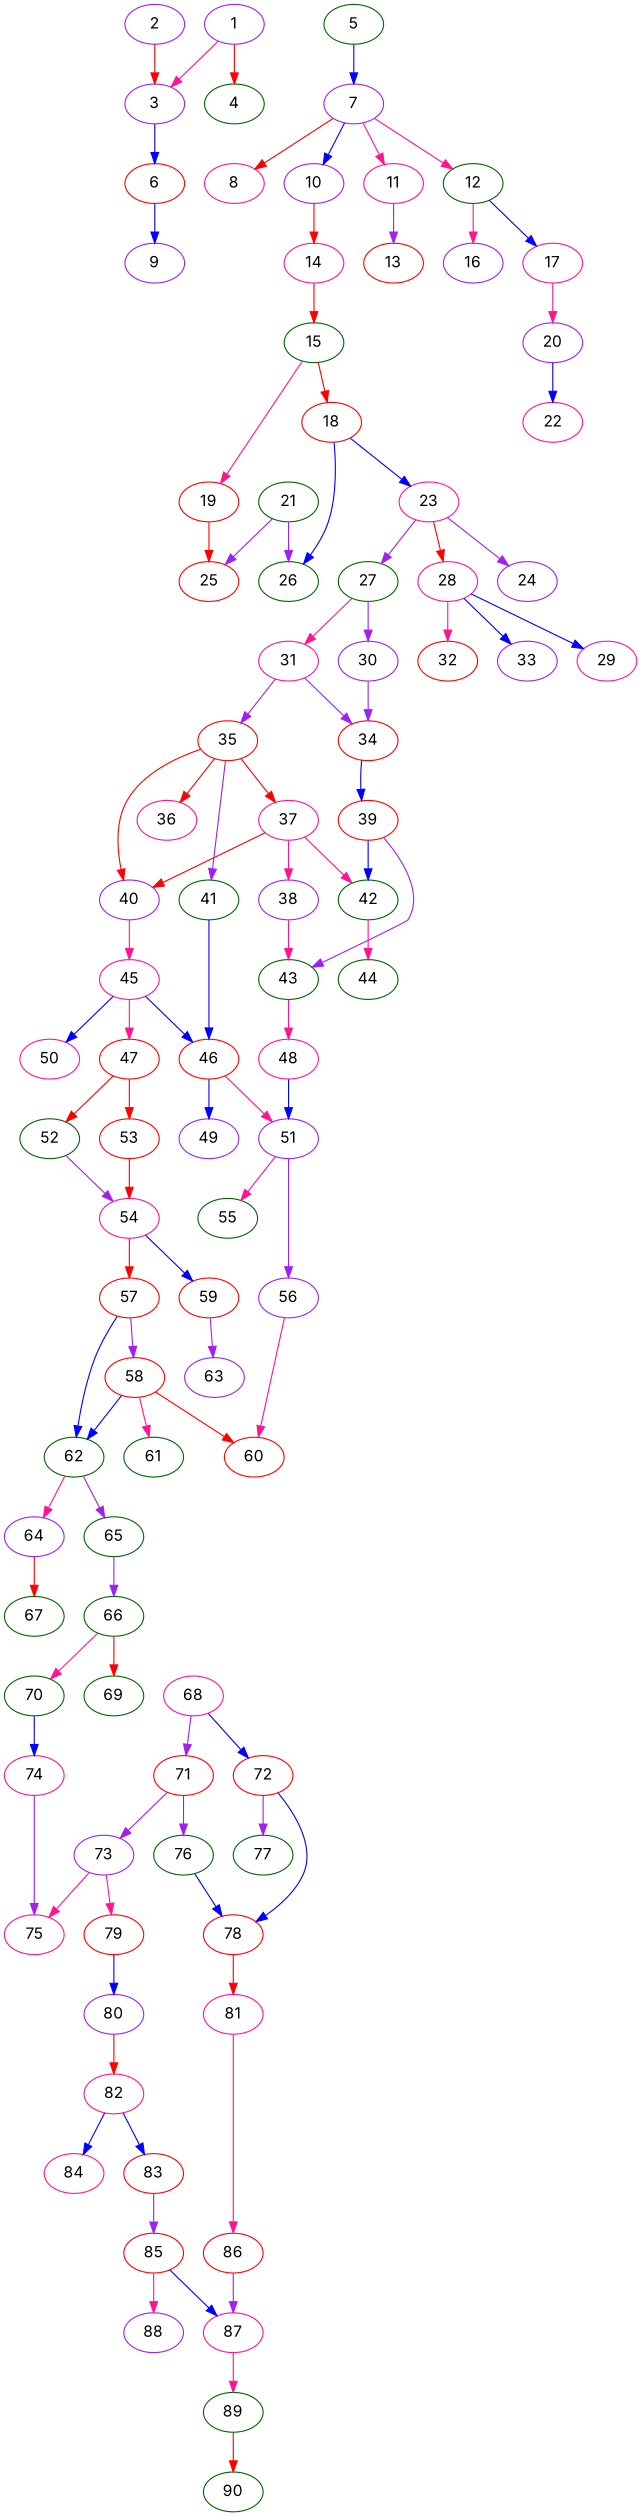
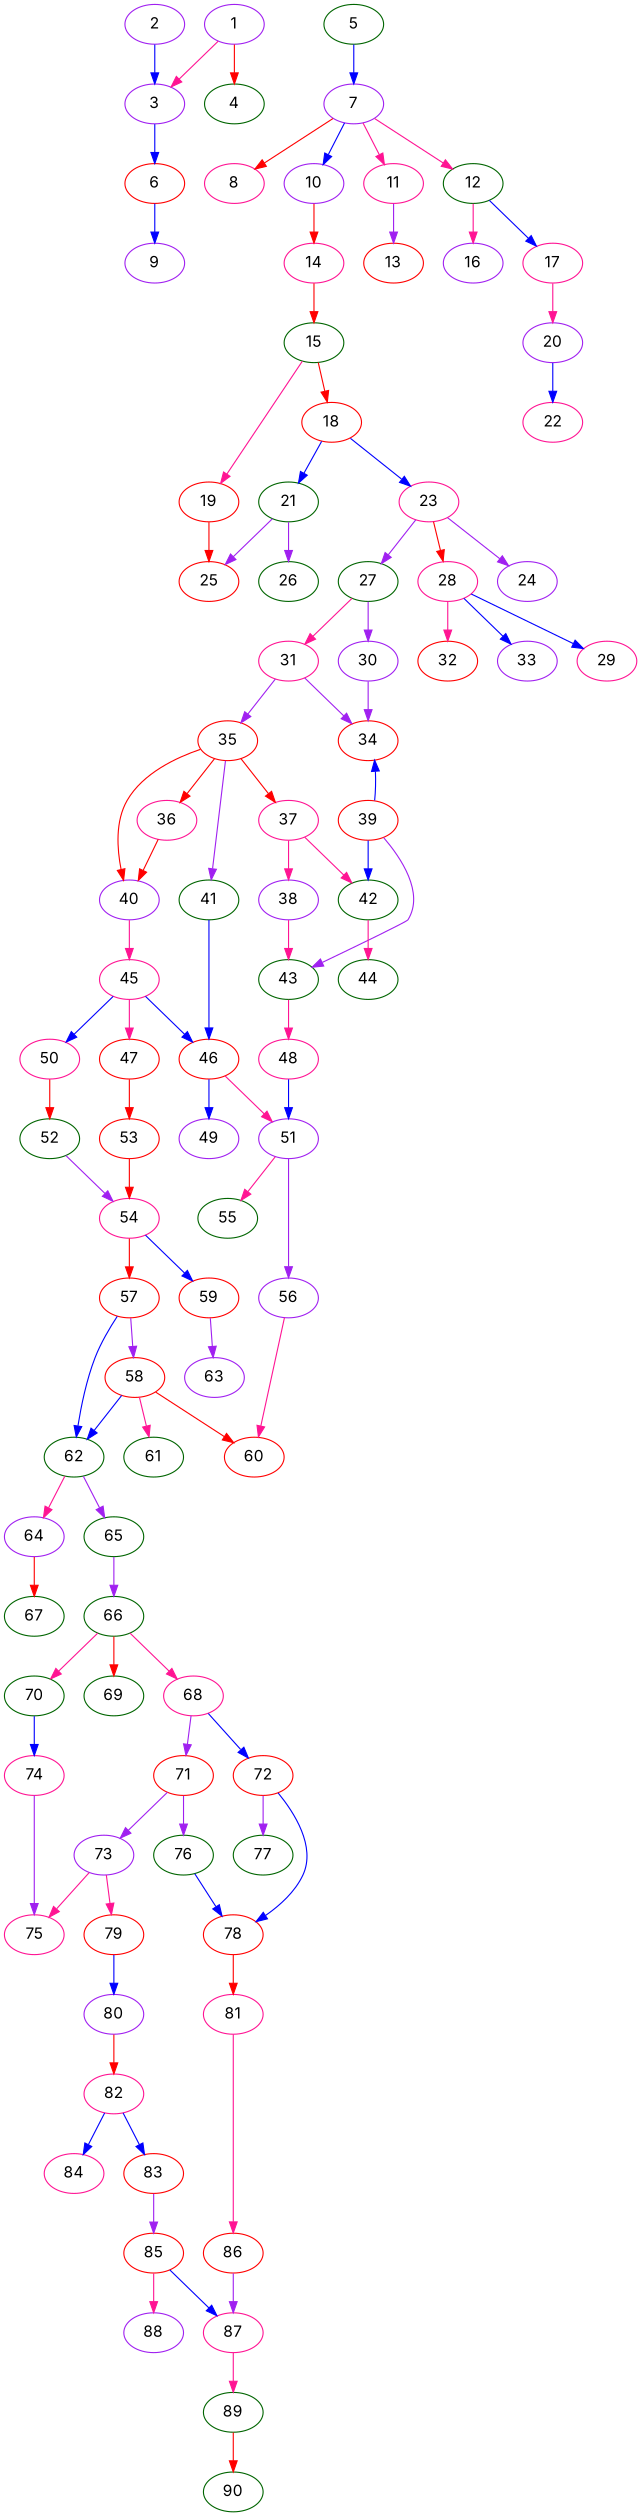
edge "2" -> "3": color red -> blue
edge "18" -> "26": now "18" -> "21"
edge "34" -> "39": reversed
edge "37" -> "40": now "36" -> "40"
edge "47" -> "52": now "50" -> "52"
edge "66" -> "68": added
